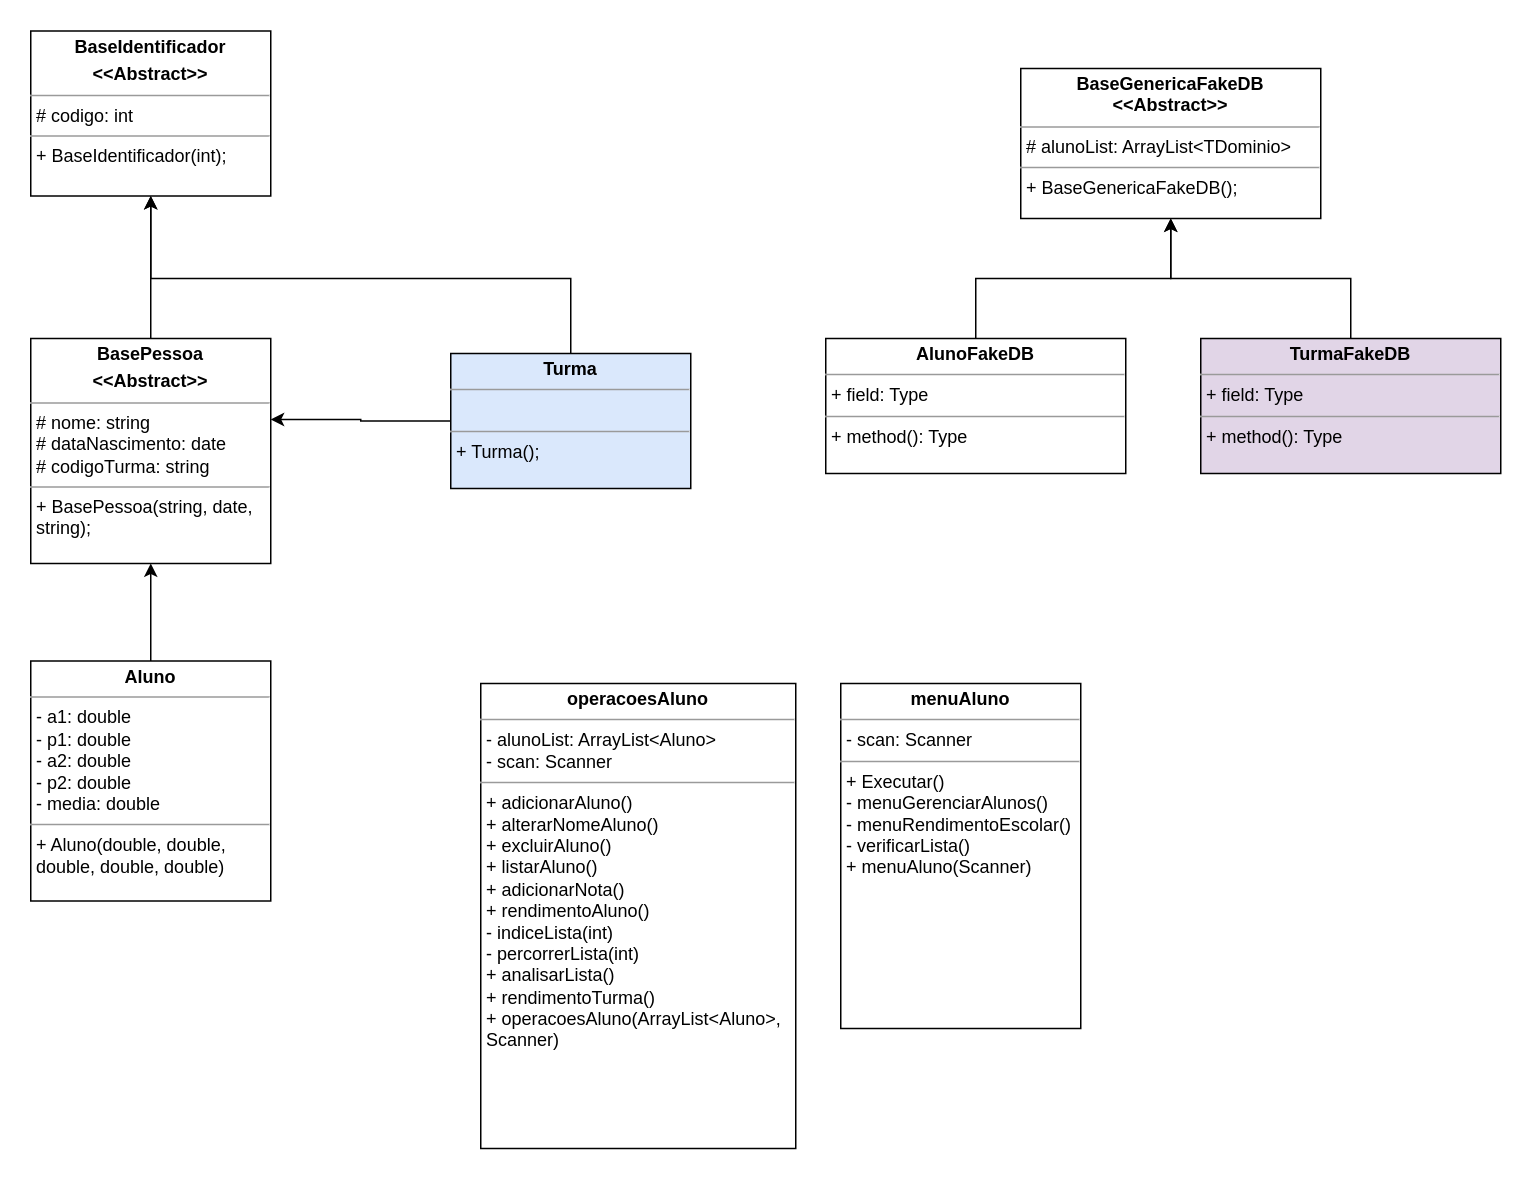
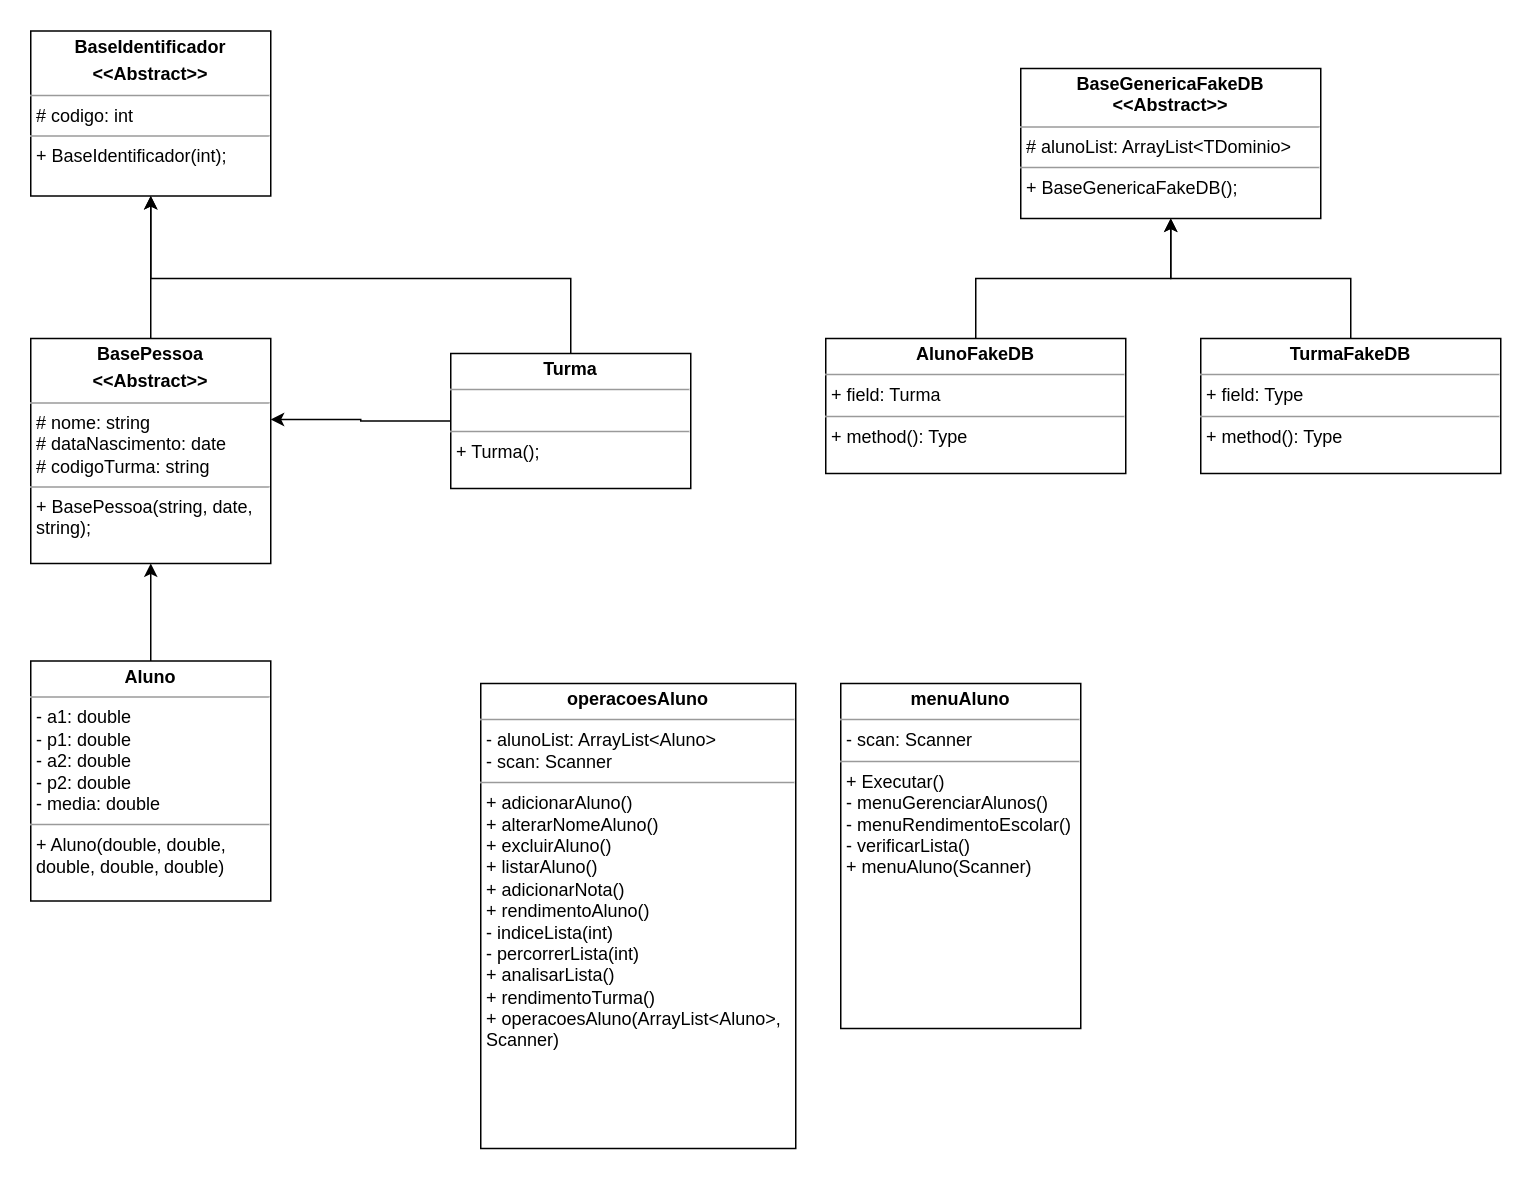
node "AlunoFakeDB + field: Type + method(): Type": label "AlunoFakeDB + field: Type + method(): Type" -> "AlunoFakeDB + field: Turma + method(): Type"
node "TurmaFakeDB + field: Type + method(): Type": fillcolor #e1d5e7 -> #ffffff
node "Turma + Turma();": fillcolor #dae8fc -> #ffffff
